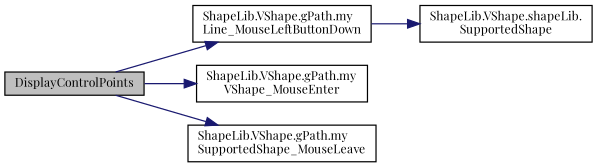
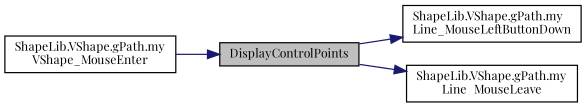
node "ShapeLib.VShape.shapeLib. SupportedShape": removed
edge "DisplayControlPoints" -> "ShapeLib.VShape.gPath.my VShape_MouseEnter": reversed
node "ShapeLib.VShape.gPath.my SupportedShape_MouseLeave": label "ShapeLib.VShape.gPath.my SupportedShape_MouseLeave" -> "ShapeLib.VShape.gPath.my Line_MouseLeave"
